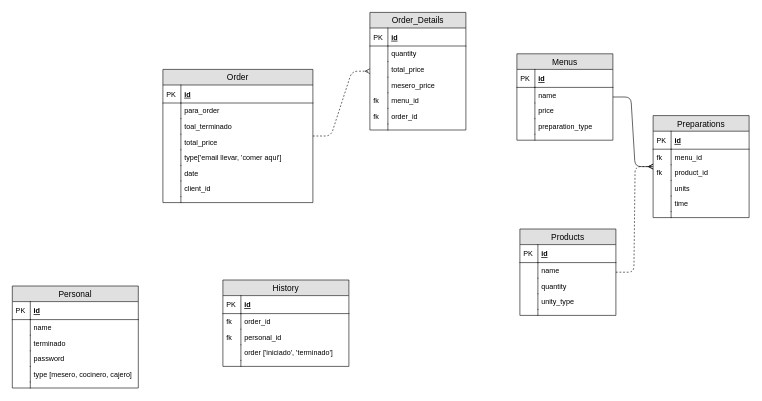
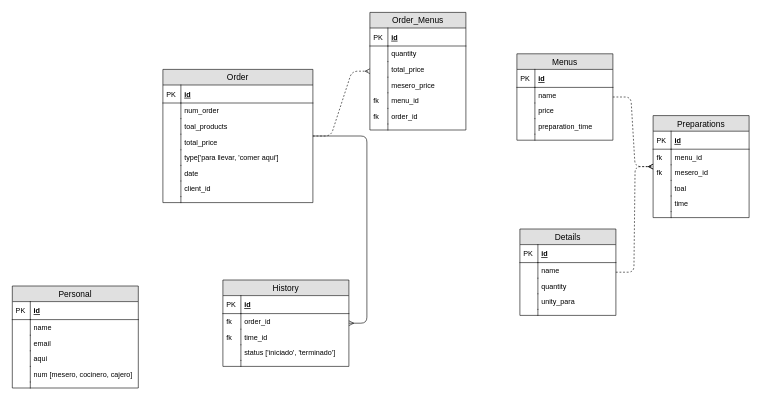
node "Order_Details": label "Order_Details" -> "Order_Menus"
node "para_order": label "para_order" -> "num_order"
edge "Menus" -> "Preparations": style solid -> dashed
node "toal_terminado": label "toal_terminado" -> "toal_products"
node "preparation_type": label "preparation_type" -> "preparation_time"
node "type['email llevar, 'comer aqui']": label "type['email llevar, 'comer aqui']" -> "type['para llevar, 'comer aqui']"
node "product_id": label "product_id" -> "mesero_id"
node "units": label "units" -> "toal"
edge "Order" -> "History": added
node "Products": label "Products" -> "Details"
node "unity_type": label "unity_type" -> "unity_para"
node "personal_id": label "personal_id" -> "time_id"
node "terminado": label "terminado" -> "email"
node "order ['iniciado', 'terminado']": label "order ['iniciado', 'terminado']" -> "status ['iniciado', 'terminado']"
node "password": label "password" -> "aqui"
node "type [mesero, cocinero, cajero]": label "type [mesero, cocinero, cajero]" -> "num [mesero, cocinero, cajero]"
